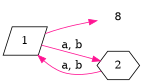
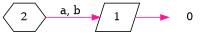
node "8": label "8" -> "0"
edge "1" -> "2": removed, label "a, b"
